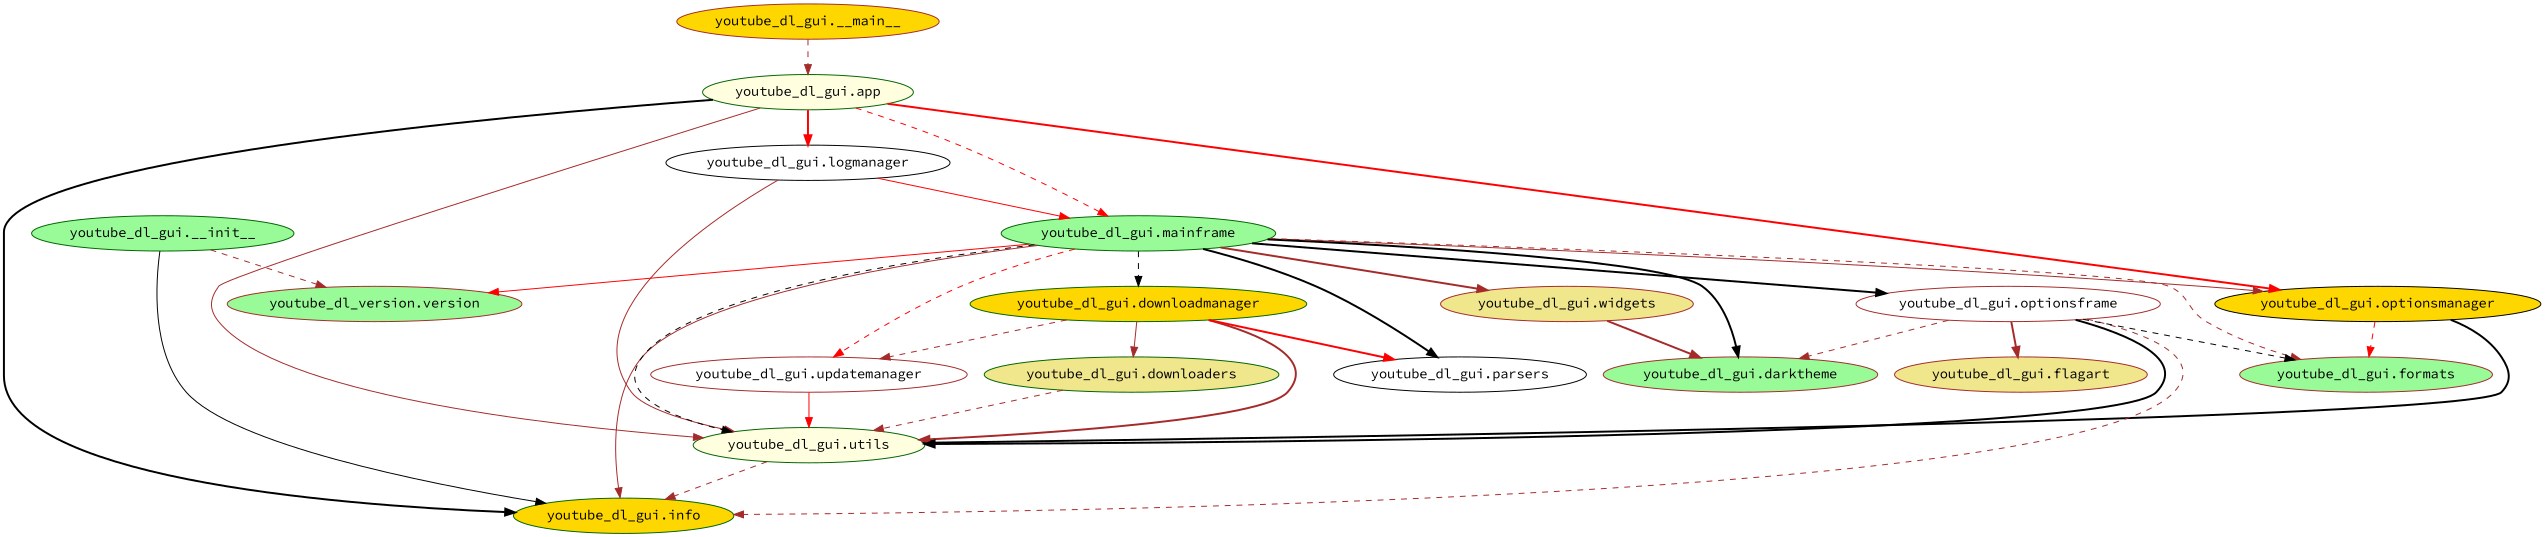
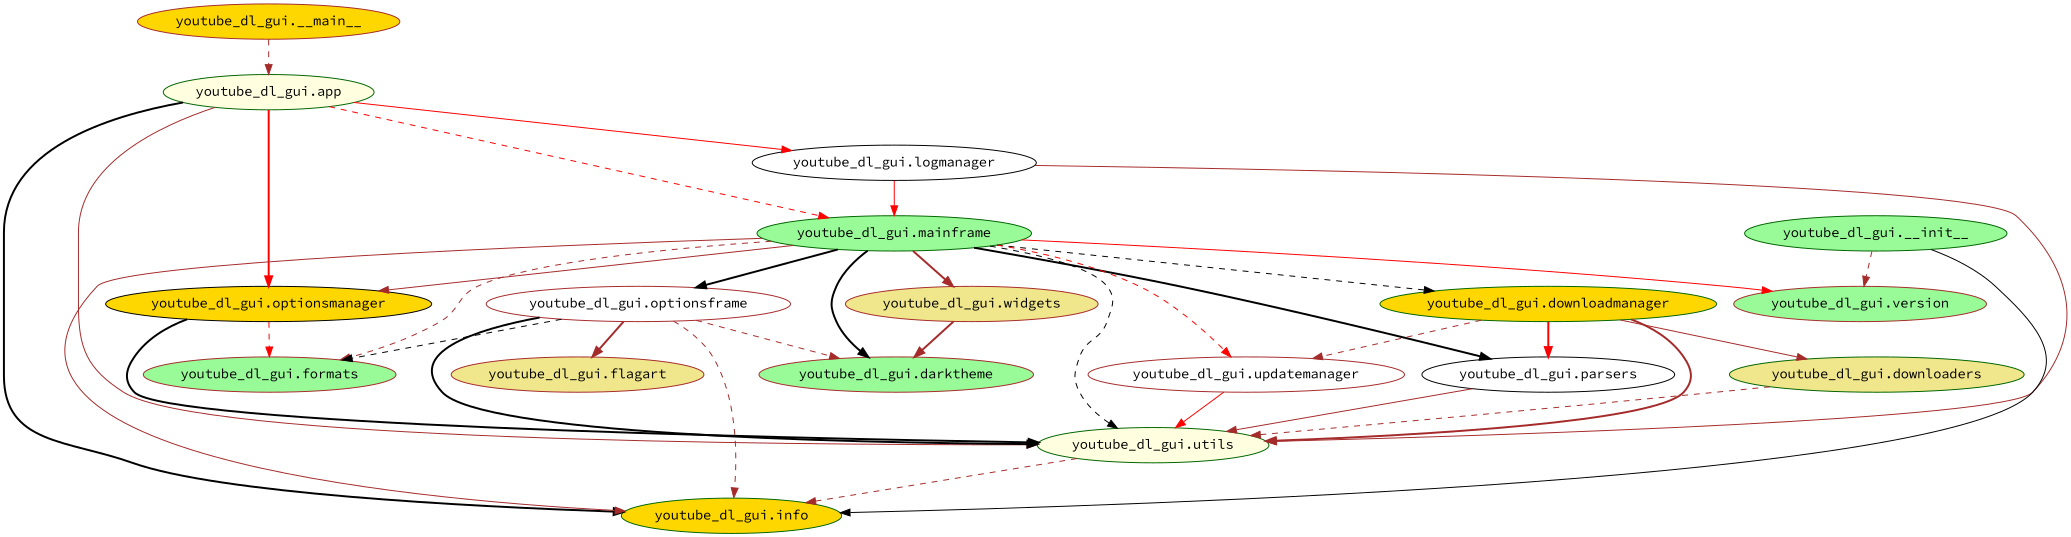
edge "youtube_dl_gui.app" -> "youtube_dl_gui.logmanager": style bold -> solid
node "youtube_dl_version.version": label "youtube_dl_version.version" -> "youtube_dl_gui.version"
edge "youtube_dl_gui.parsers" -> "youtube_dl_gui.utils": added
